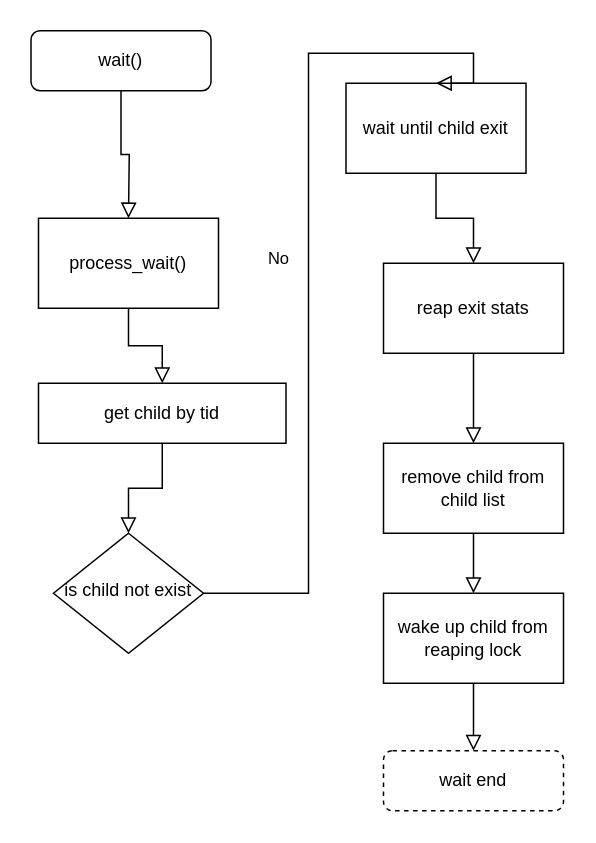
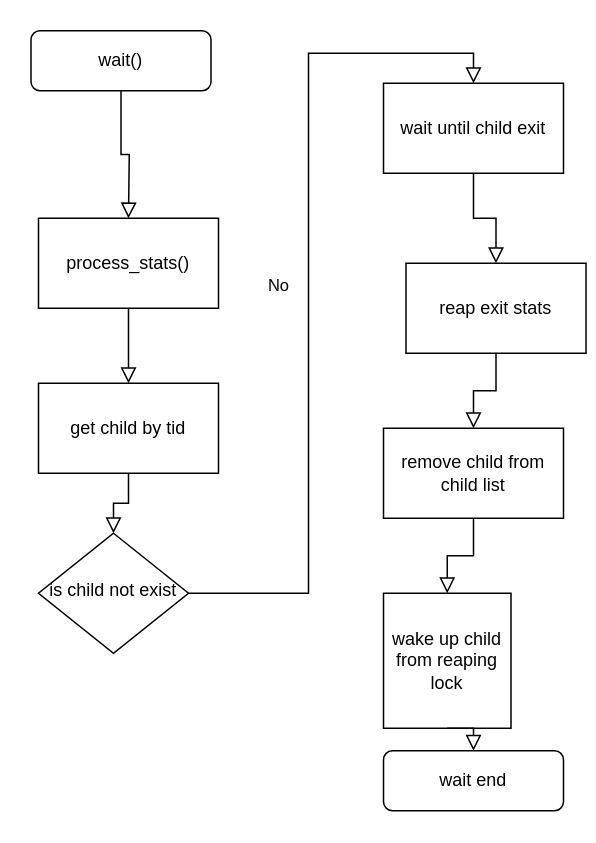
node "wait until child exit": moved (436, 128) -> (473, 128)
node "process_wait()": label "process_wait()" -> "process_stats()"
node "reap exit stats": moved (473, 308) -> (496, 308)
node "get child by tid": size 248x60 -> 180x90
node "remove child from child list": moved (473, 488) -> (473, 473)
node "is child not exist": moved (128, 593) -> (113, 593)
node "wake up child from reaping lock": size 180x90 -> 128x135
node "wait end": style dashed -> solid
